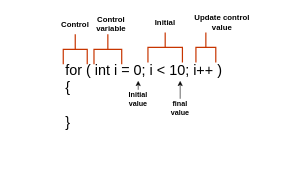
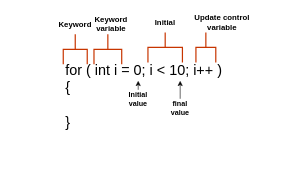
node "Update control value": label "Update control value" -> "Update control variable"
node "Control": label "Control" -> "Keyword"
node "Control variable": label "Control variable" -> "Keyword variable"
